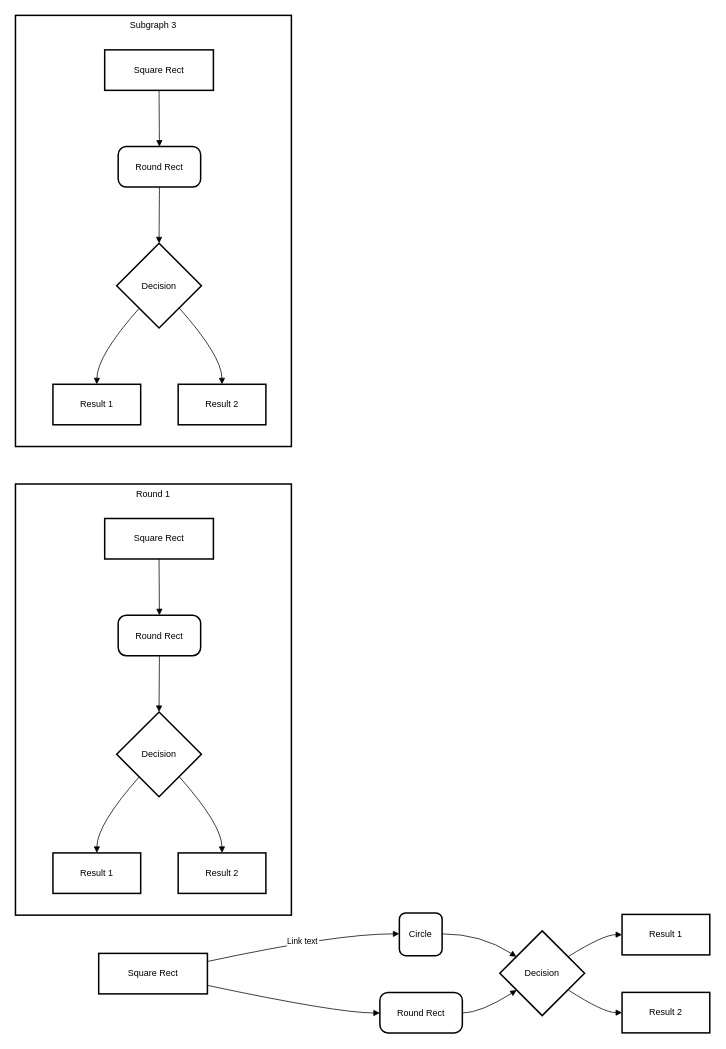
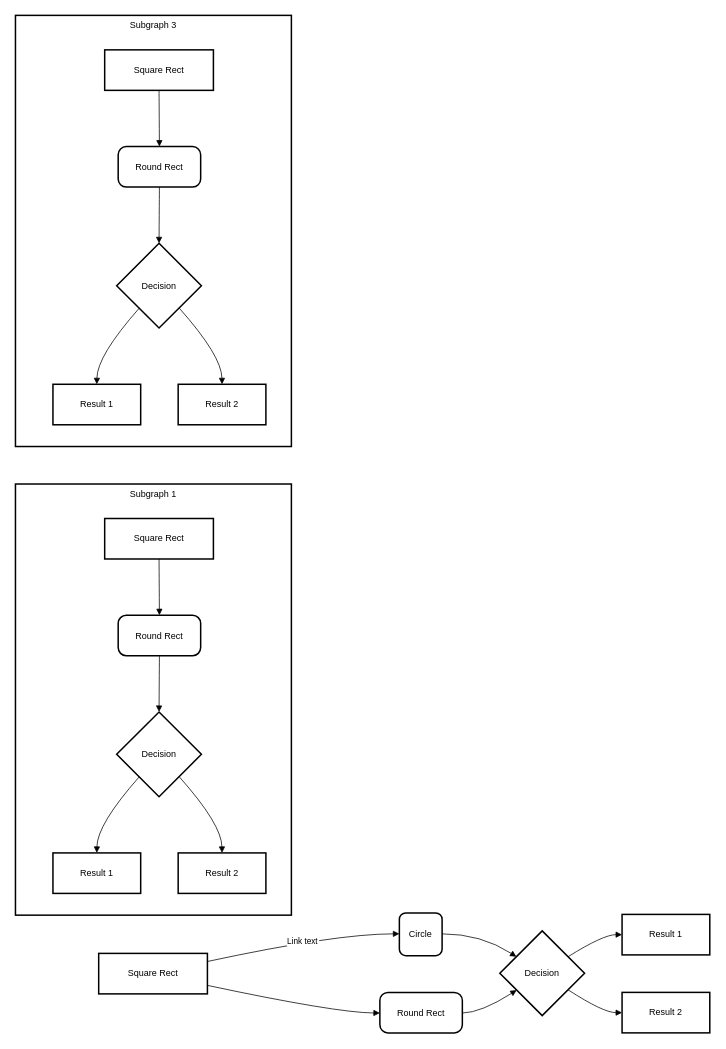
node "Round 1": label "Round 1" -> "Subgraph 1"
